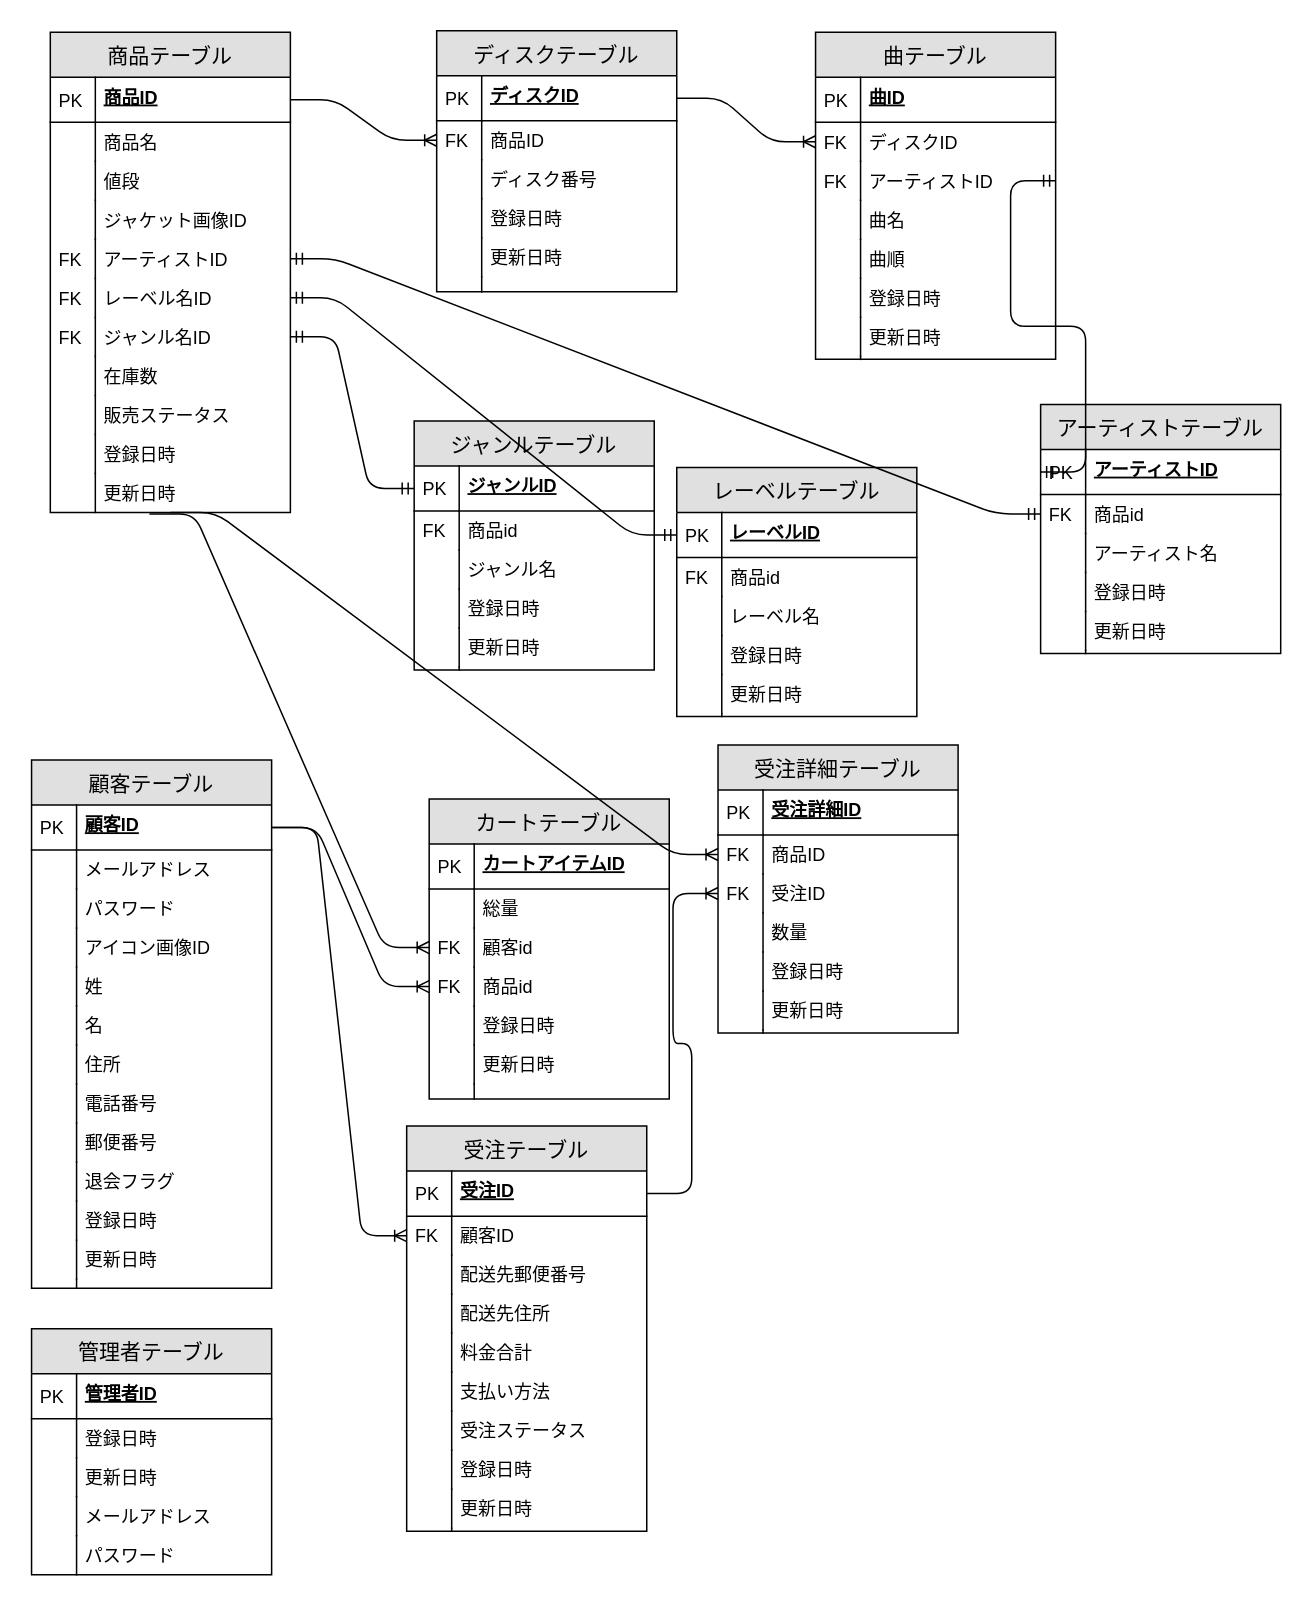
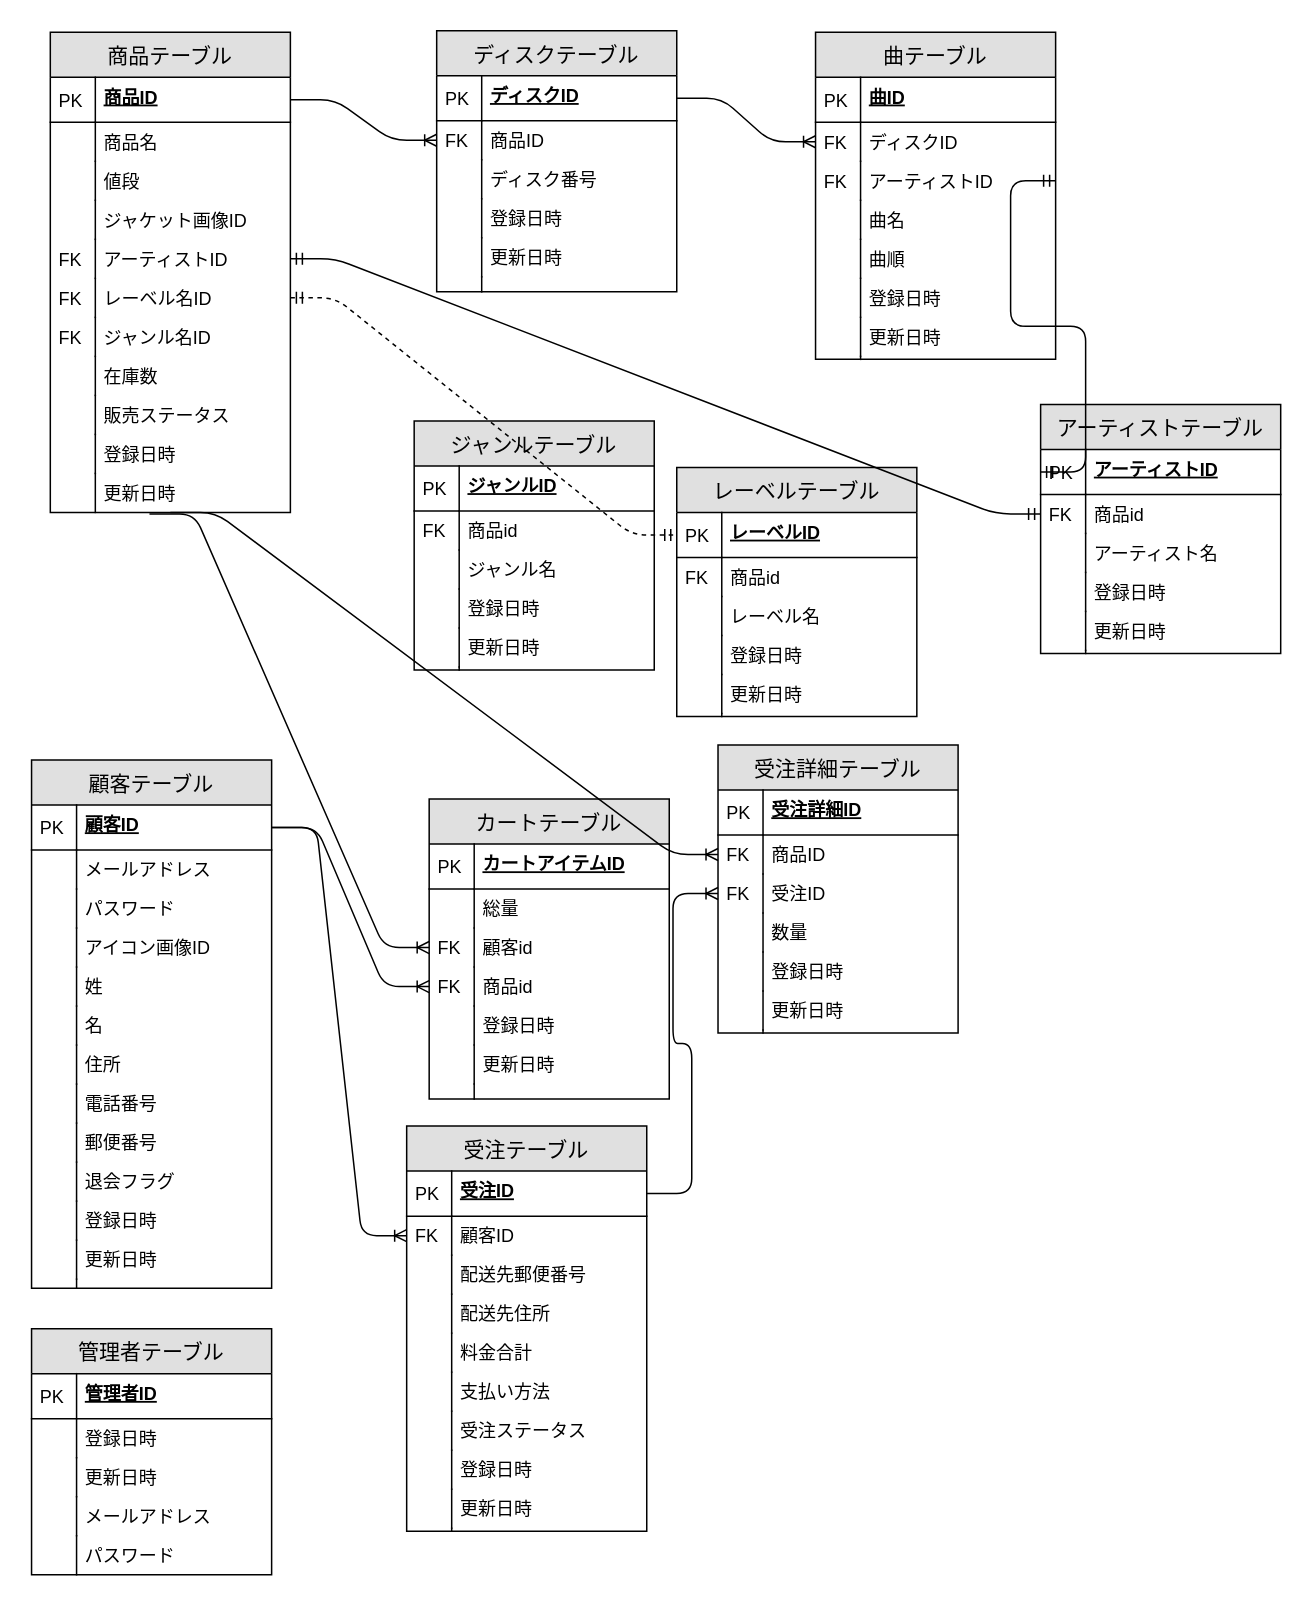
edge "レーベル名ID" -- "レーベルID": style solid -> dashed
edge "ジャンル名ID" -- "ジャンルID": removed
